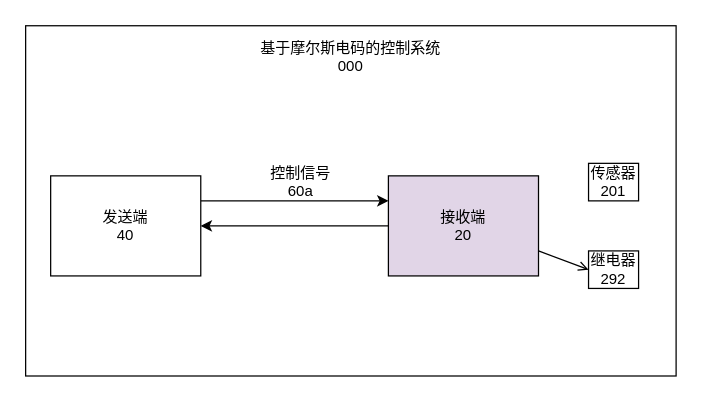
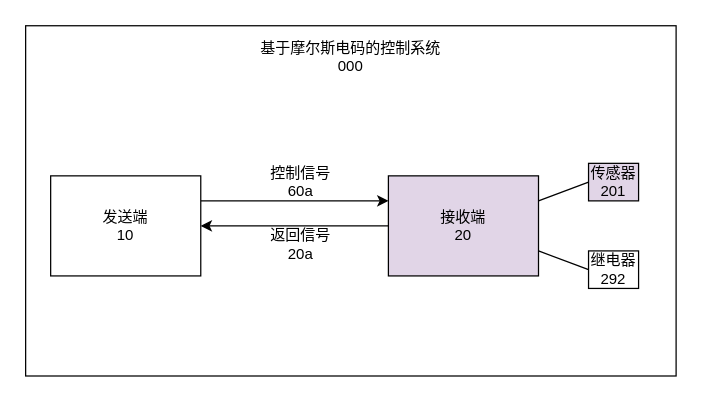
node "传感器 201": fillcolor #ffffff -> #e1d5e7
edge "传感器 201" -- "接收端 20": added
node "发送端 40": label "发送端 40" -> "发送端 10"
node "返回信号20a": added
edge "接收端 20" -> "继电器 292": arrowhead open -> none
